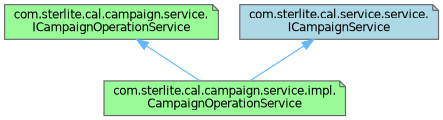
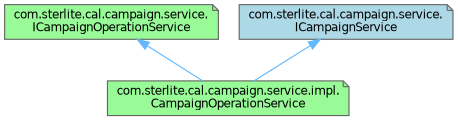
node "com.sterlite.cal.service.service. ICampaignService": label "com.sterlite.cal.service.service. ICampaignService" -> "com.sterlite.cal.campaign.service. ICampaignService"
